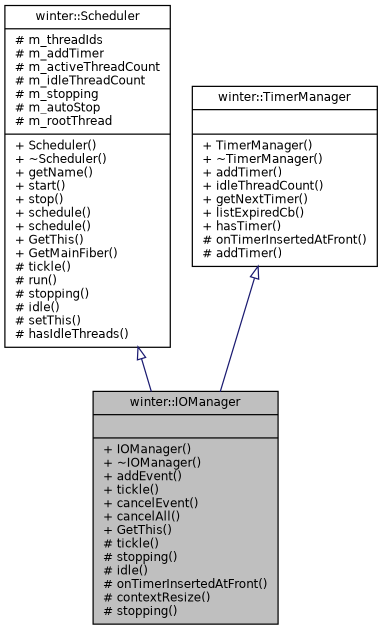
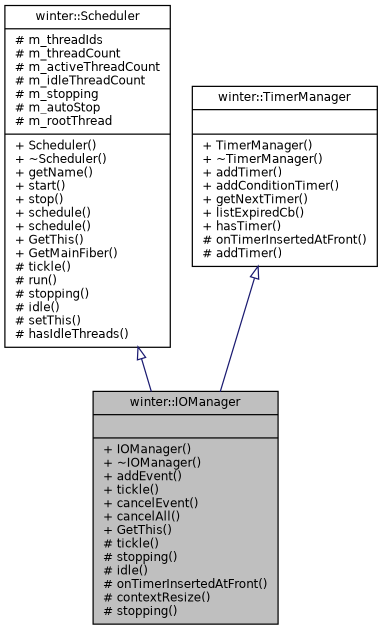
node "winter::Scheduler": text "# m_addTimer" -> "# m_threadCount"
node "winter::TimerManager": text "+ idleThreadCount()" -> "+ addConditionTimer()"
